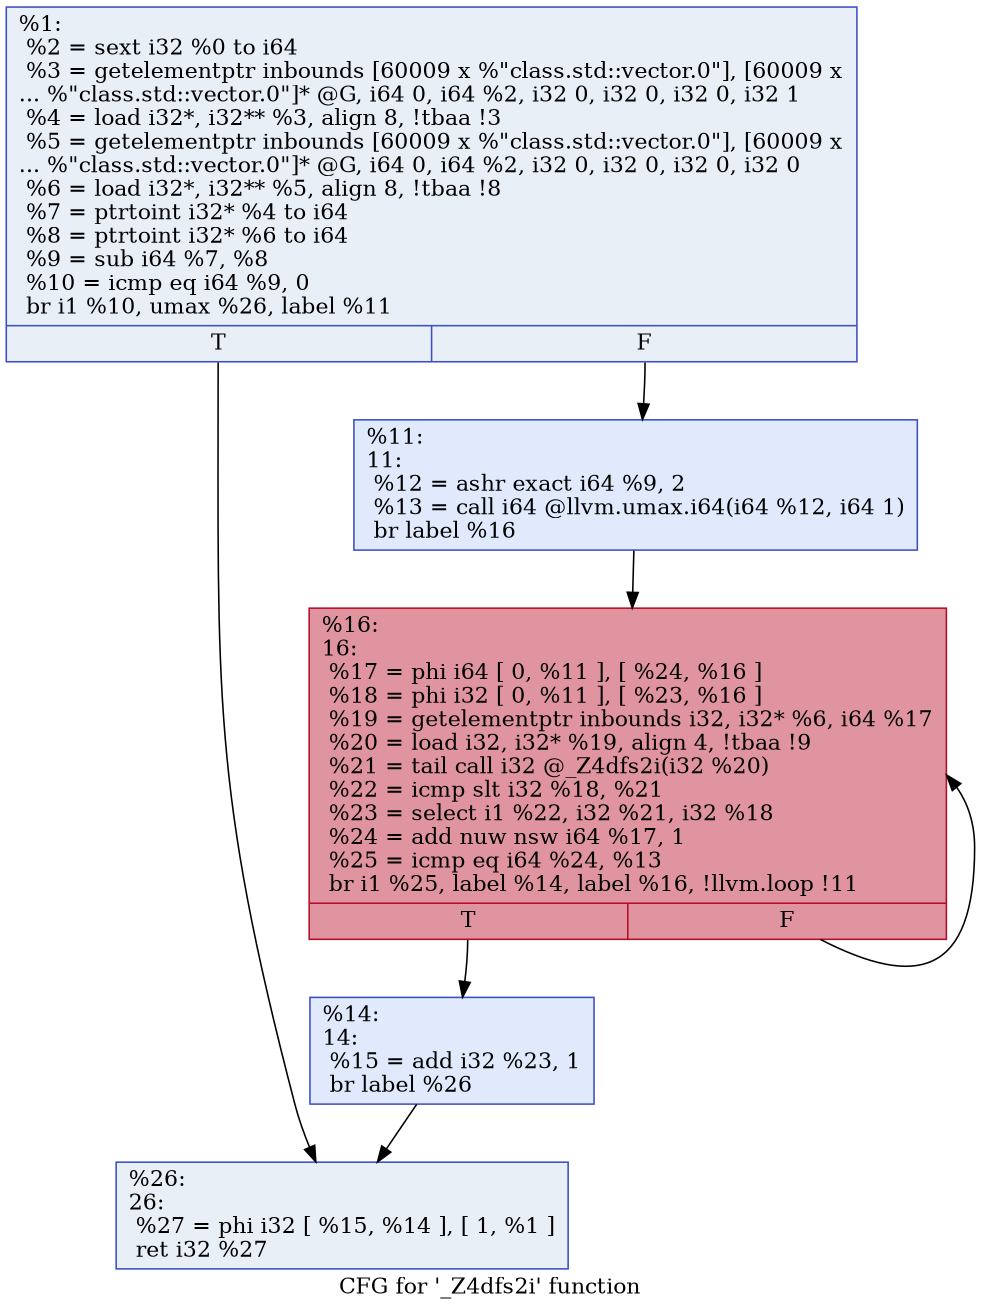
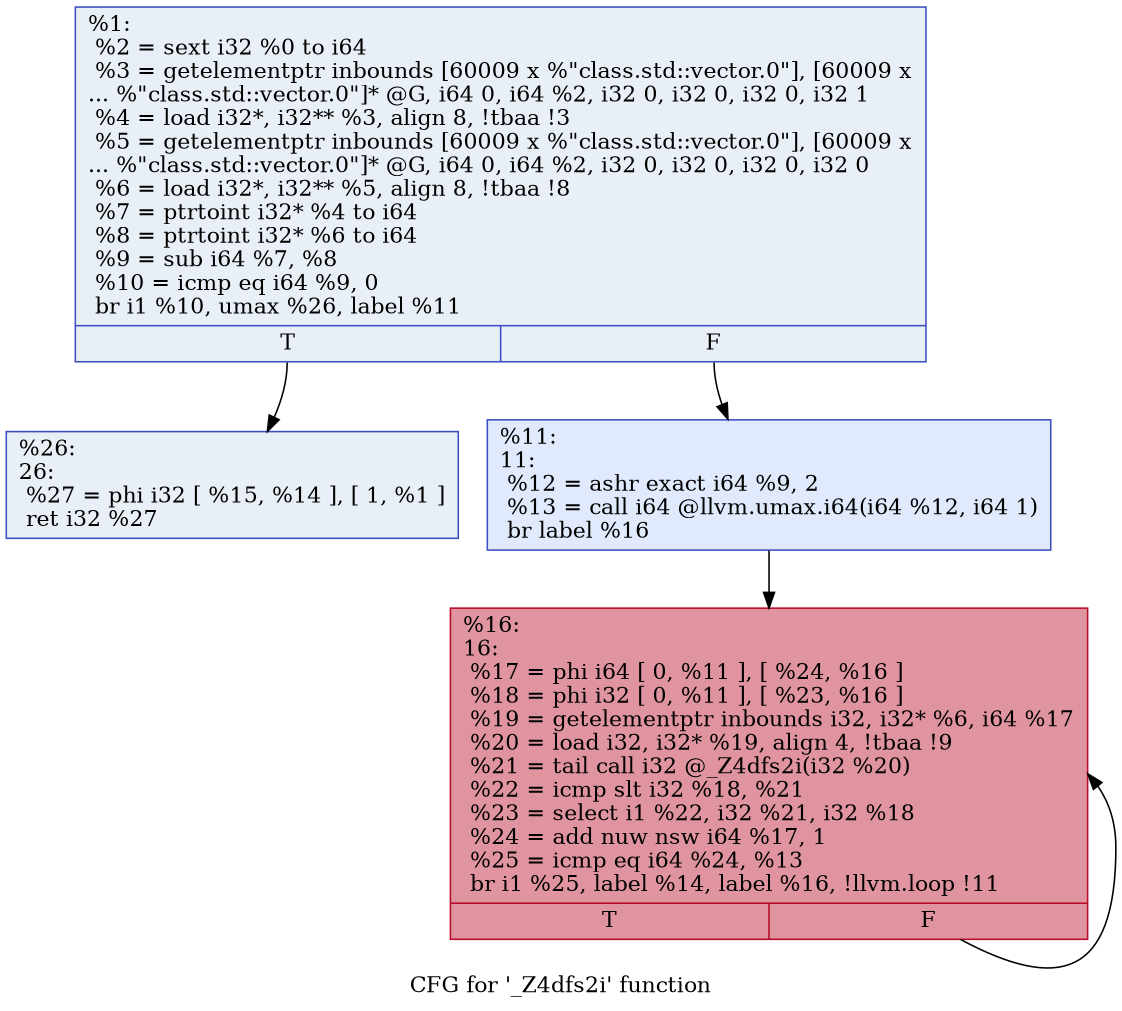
node "%14:": removed
